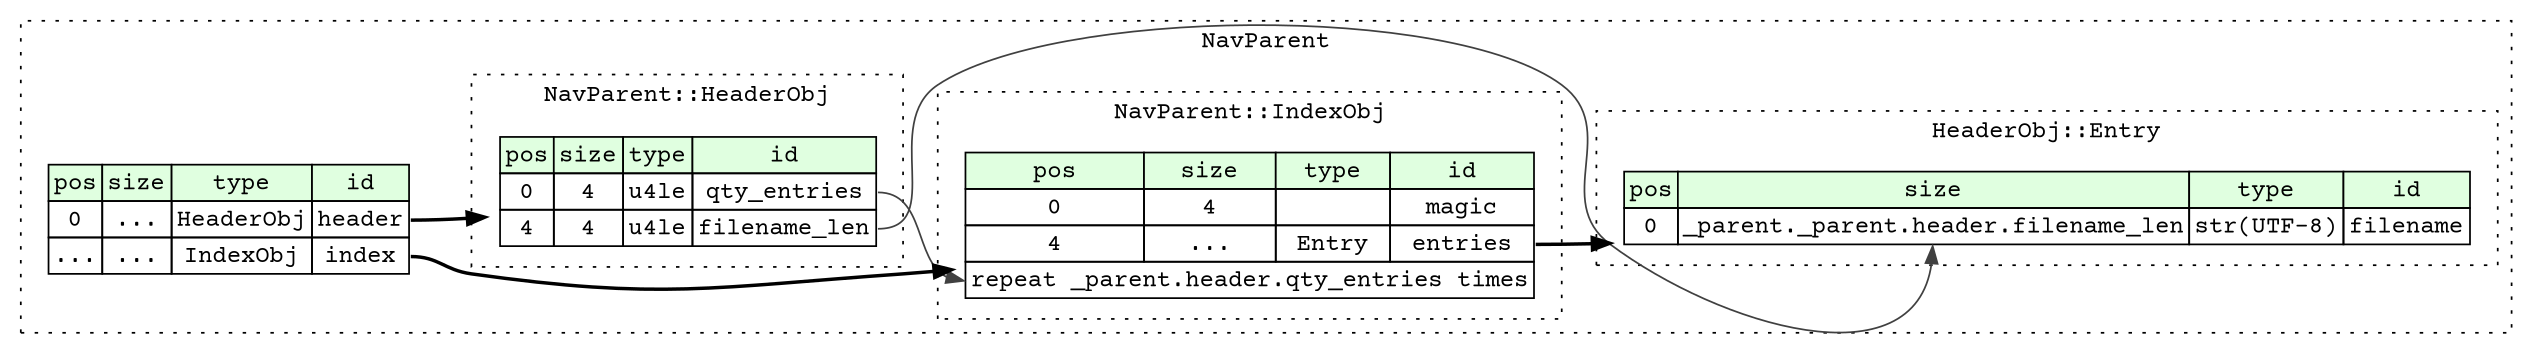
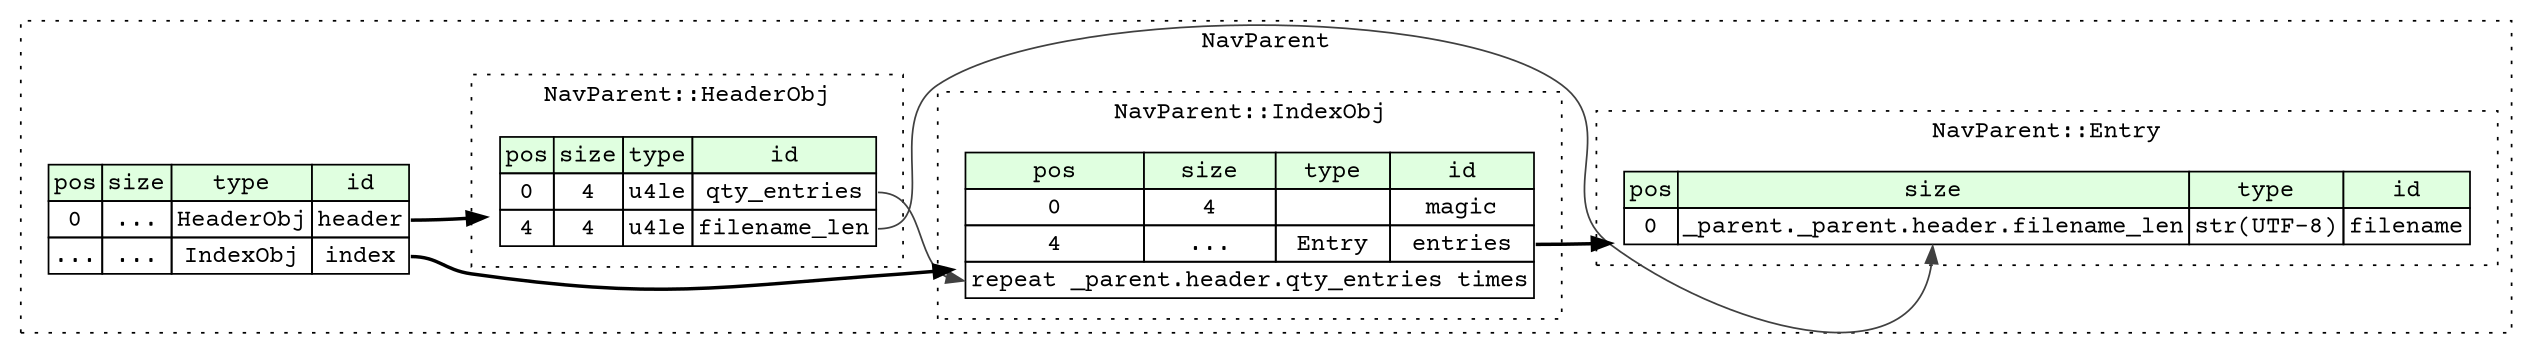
cluster "HeaderObj::Entry": label "HeaderObj::Entry" -> "NavParent::Entry"
